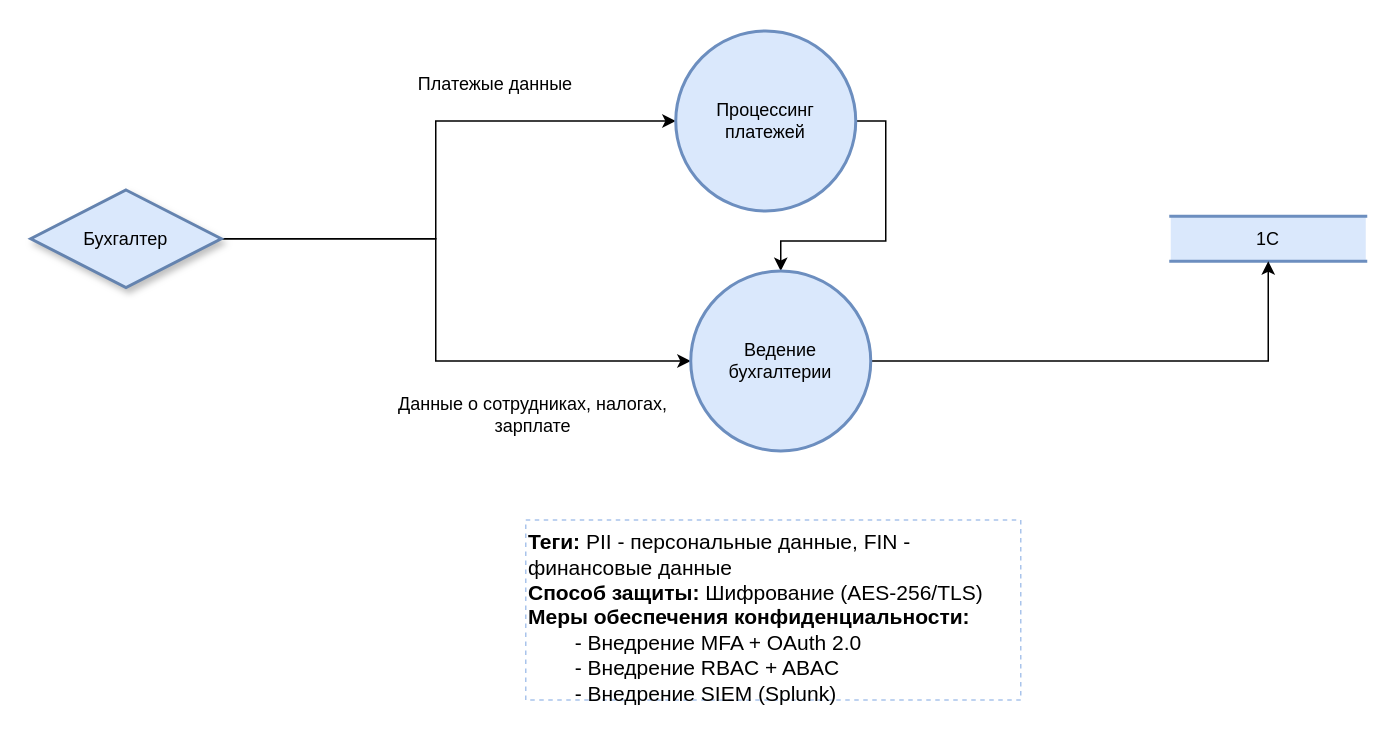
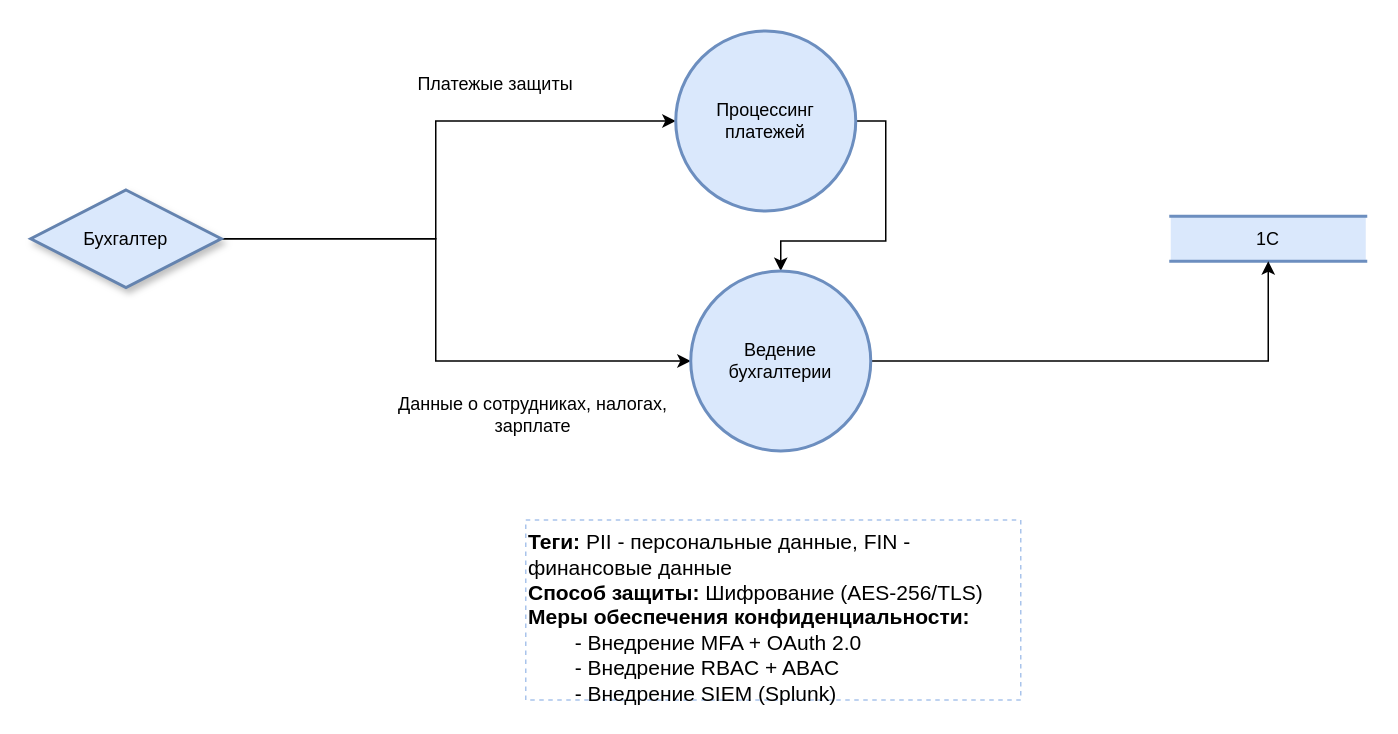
node "Платежые данные": label "Платежые данные" -> "Платежые защиты"
